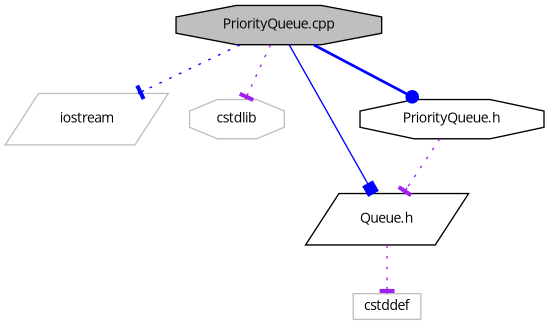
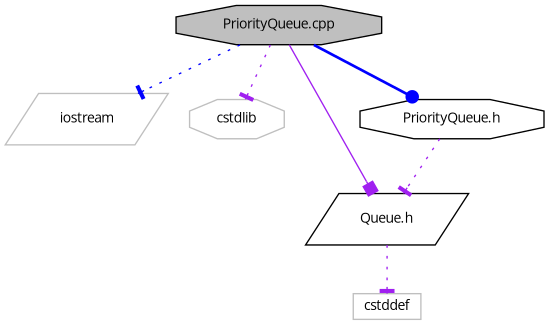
edge "PriorityQueue.cpp" -> "Queue.h": color blue -> purple
